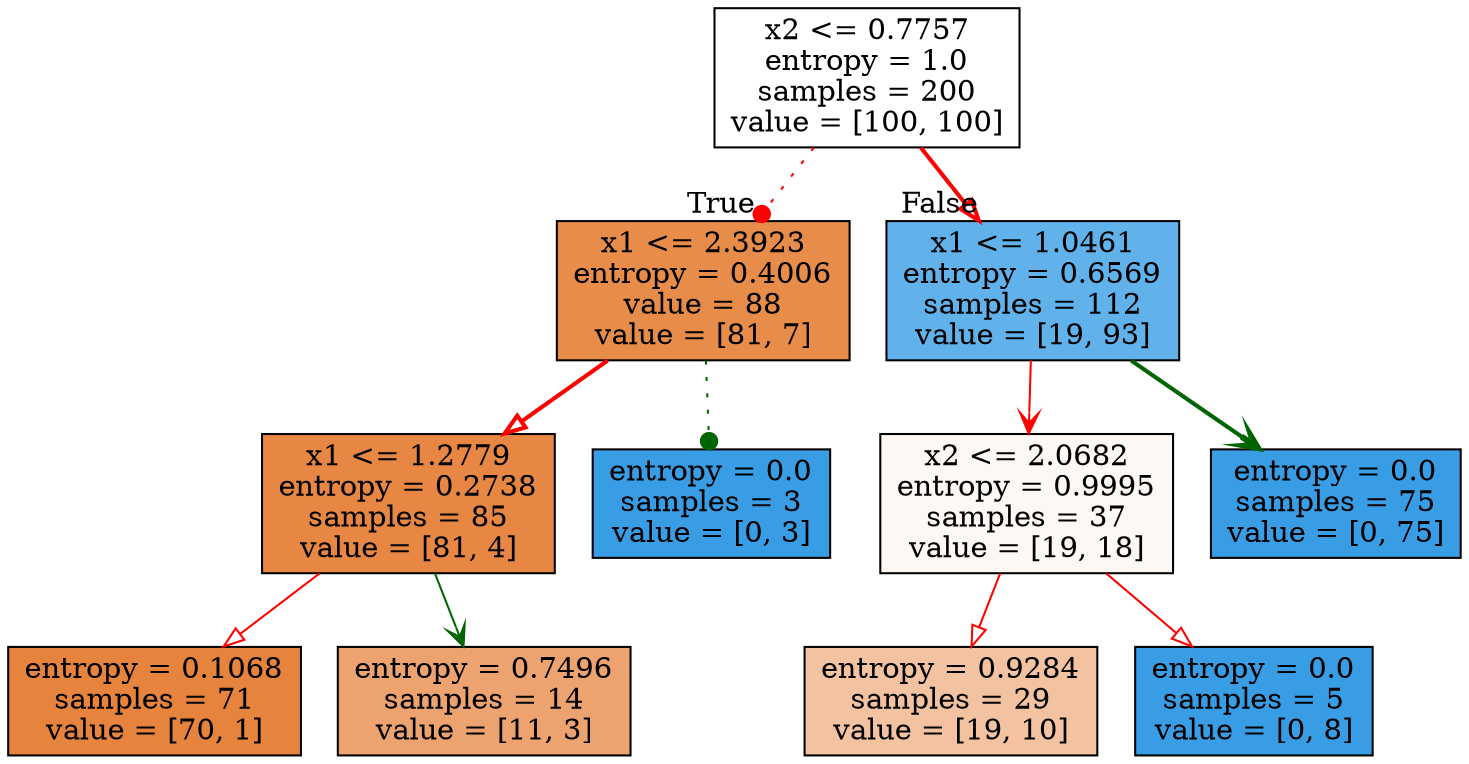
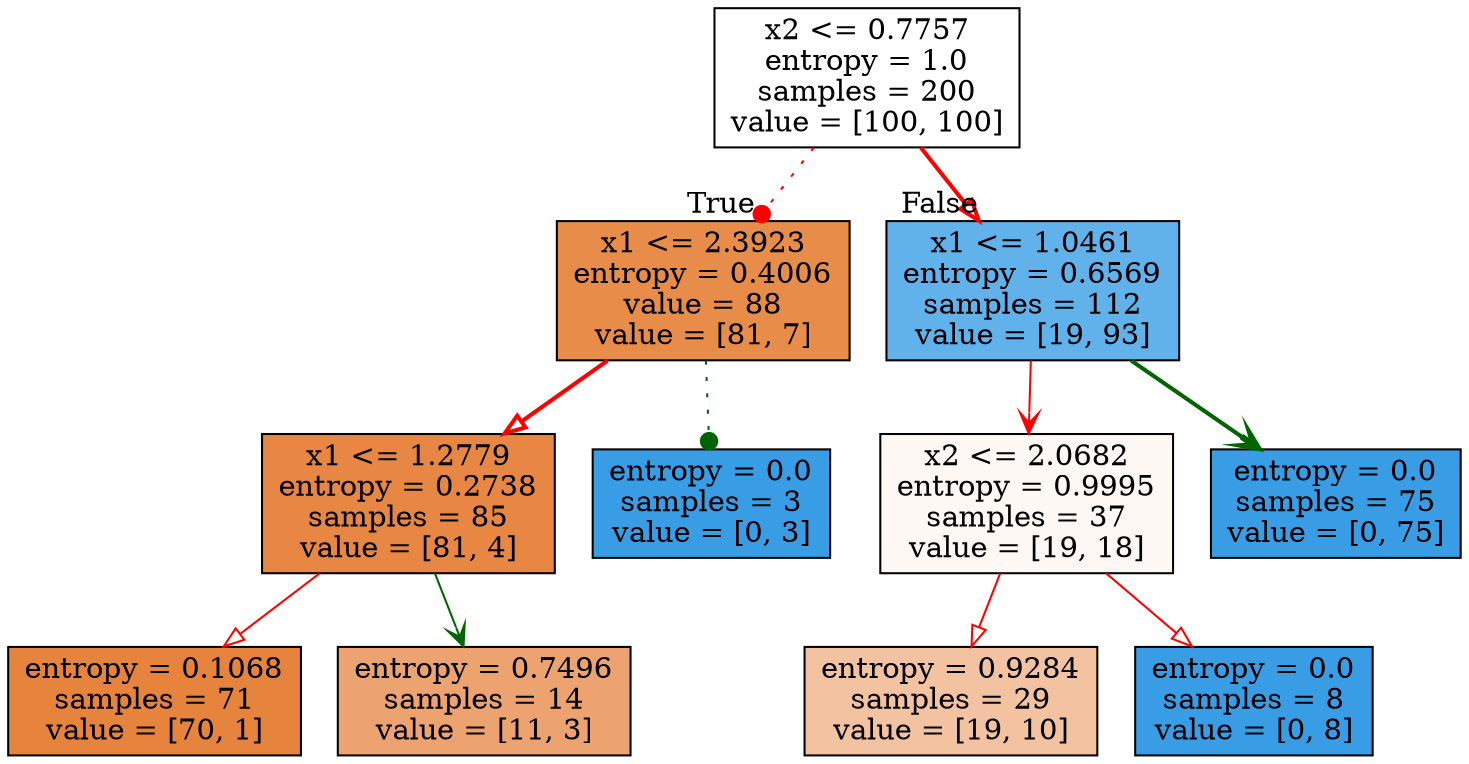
node "entropy = 0.0 samples = 5 value = [0, 8]": label "entropy = 0.0 samples = 5 value = [0, 8]" -> "entropy = 0.0 samples = 8 value = [0, 8]"
